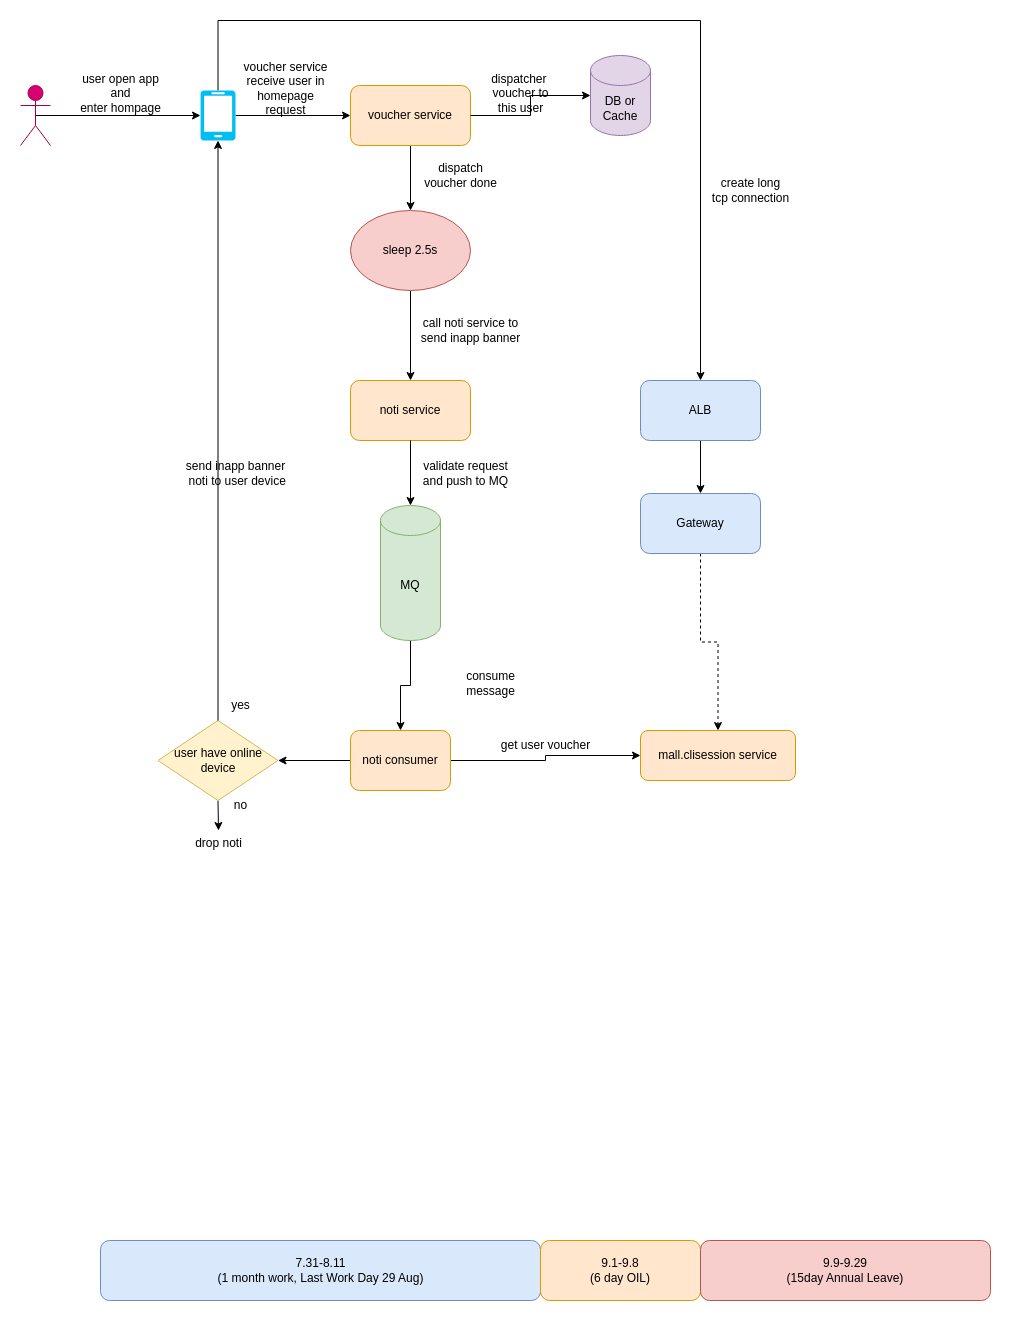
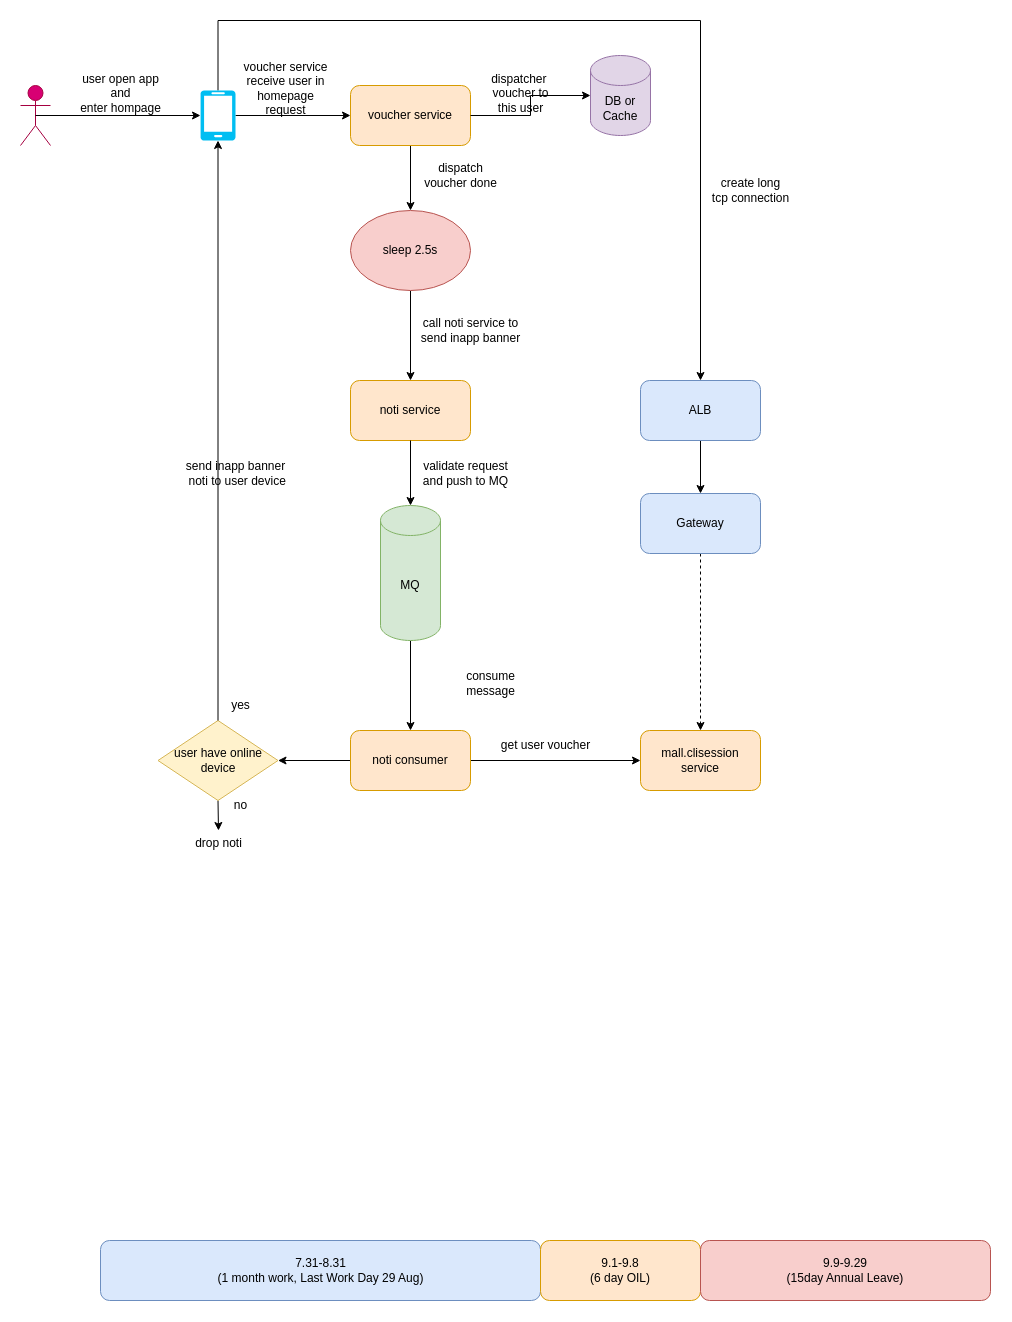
node "mall.clisession service": size 155x50 -> 120x60
node "noti consumer": size 100x60 -> 120x60
node "7.31-8.11 (1 month work, Last Work Day 29 Aug)": label "7.31-8.11 (1 month work, Last Work Day 29 Aug)" -> "7.31-8.31 (1 month work, Last Work Day 29 Aug)"
